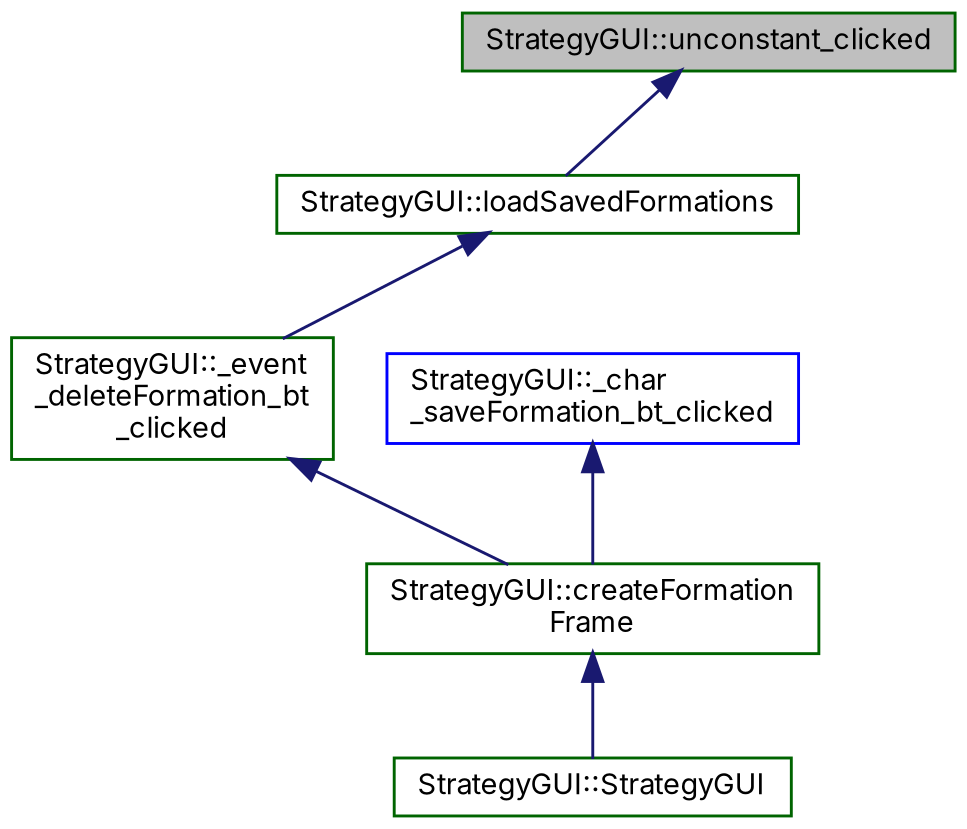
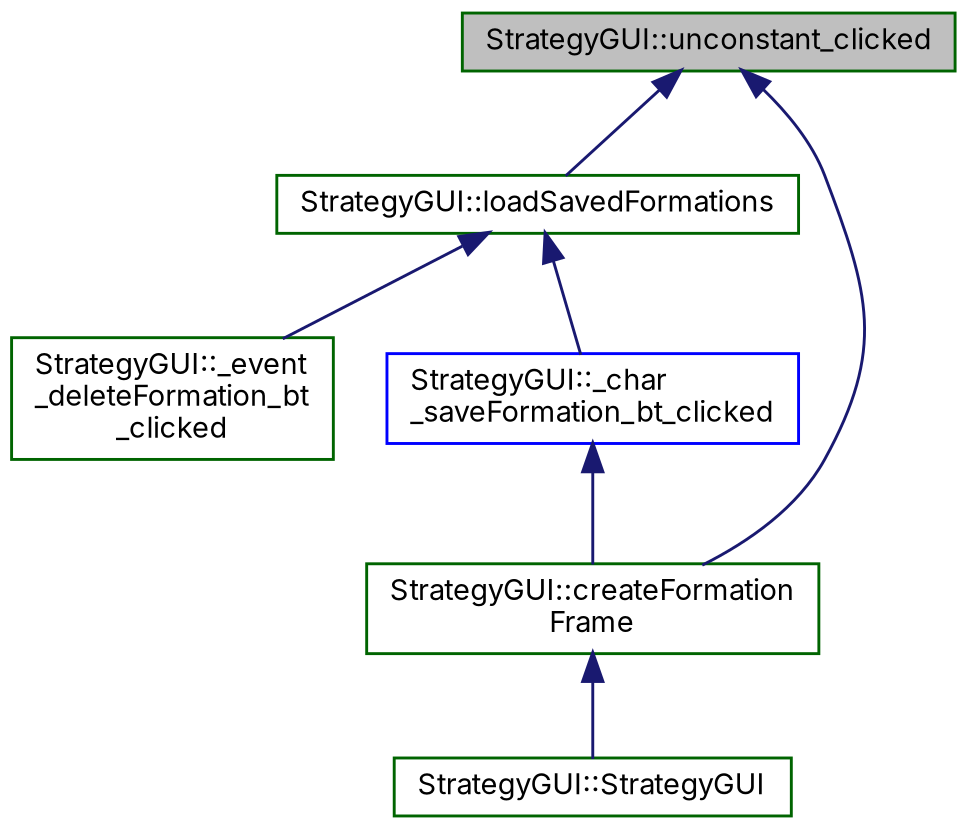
edge "StrategyGUI::_char _saveFormation_bt_clicked" -> "StrategyGUI::loadSavedFormations": added
edge "StrategyGUI::createFormation Frame" -> "StrategyGUI::_event _deleteFormation_bt _clicked": now "StrategyGUI::createFormation Frame" -> "StrategyGUI::unconstant_clicked"
